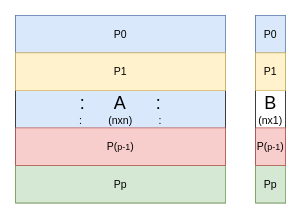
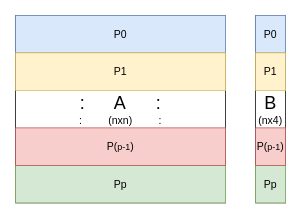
node ": A : : (nxn) :": fillcolor #dae8fc -> #ffffff
node "B (nx1)": label "B (nx1)" -> "B (nx4)"
